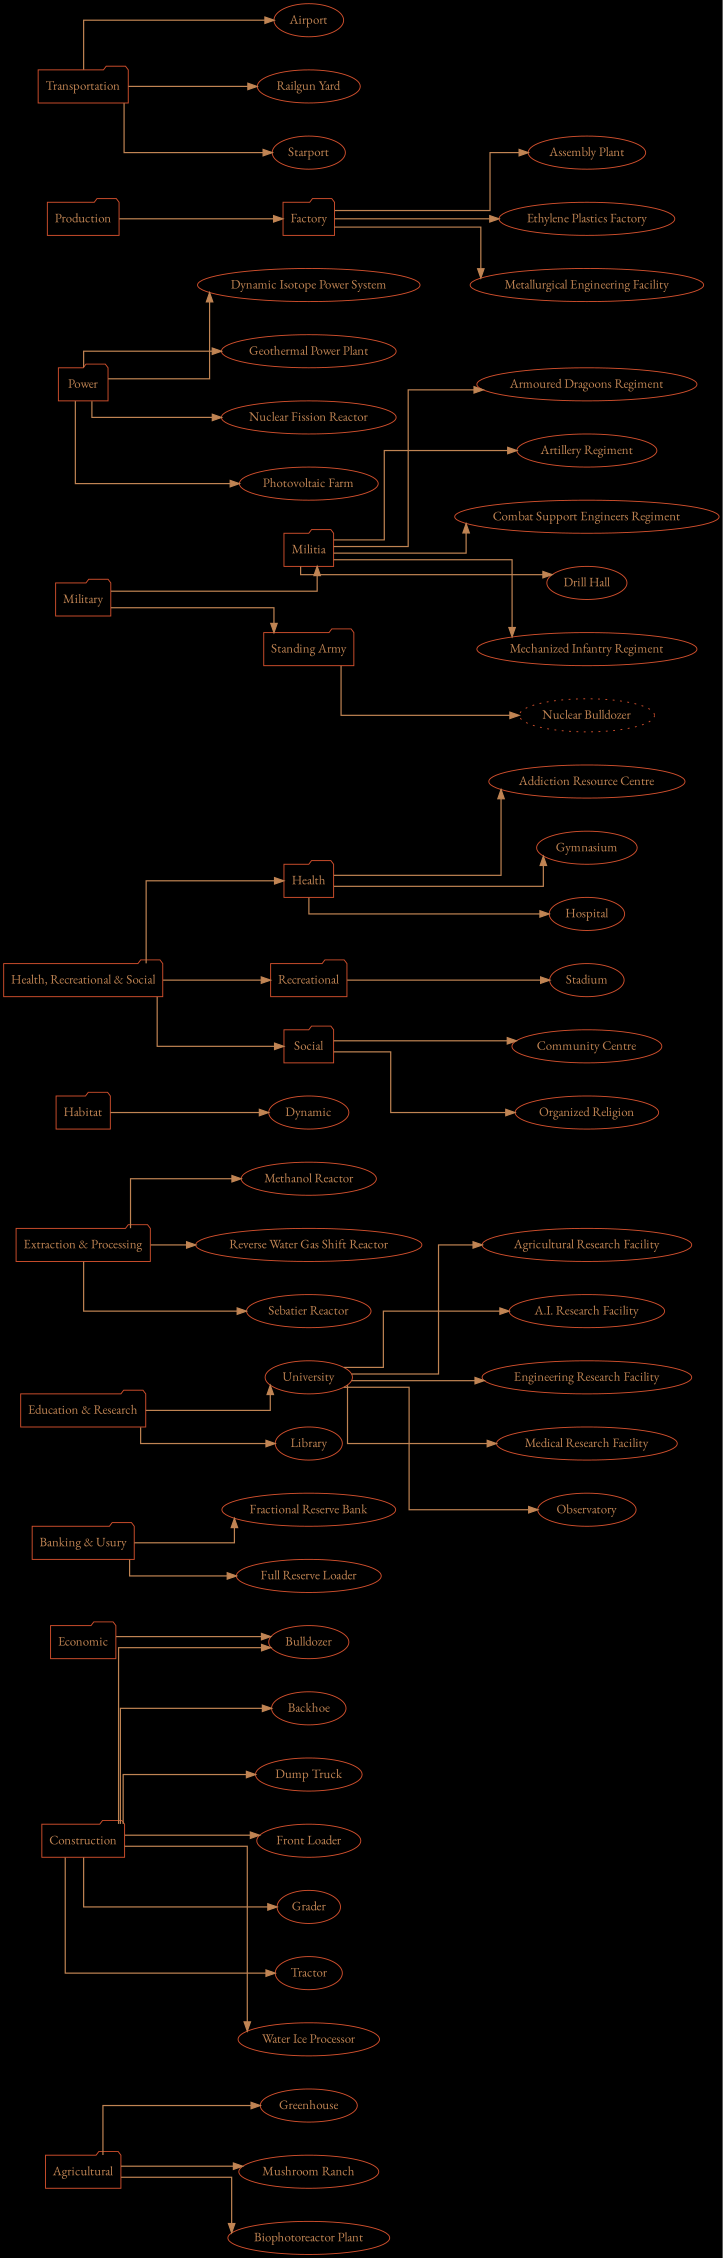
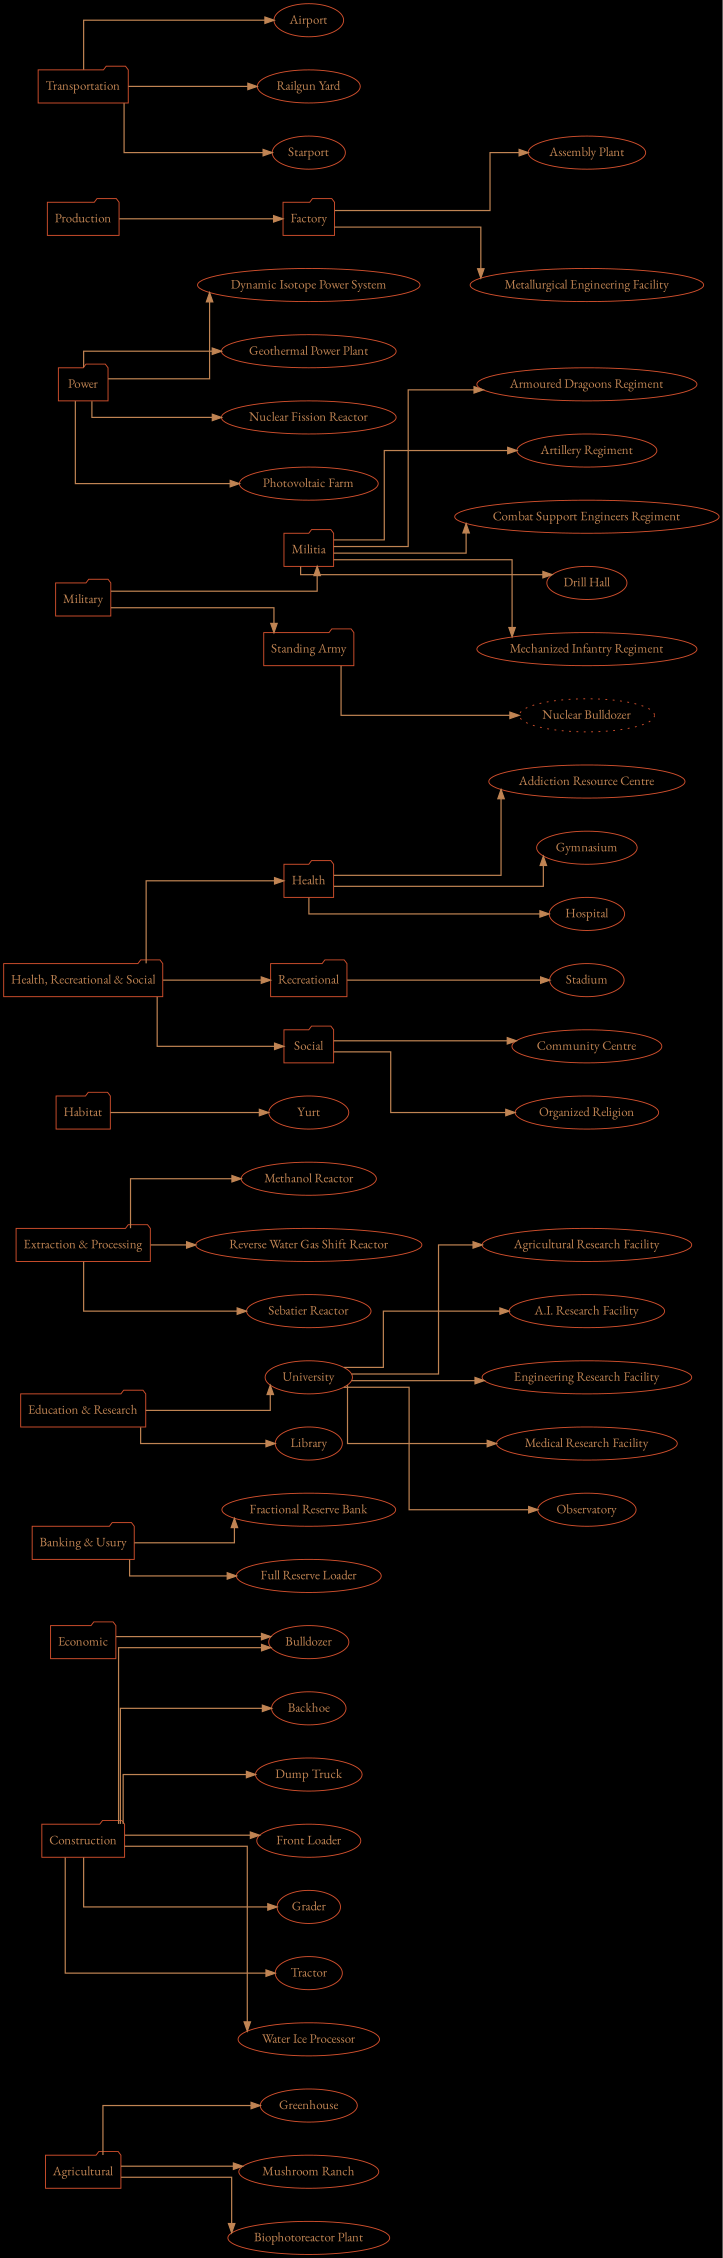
node "Ethylene Plastics Factory": removed
node "Dynamic": label "Dynamic" -> "Yurt"
